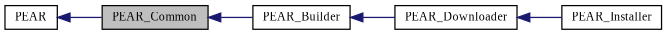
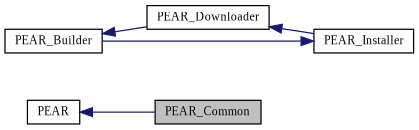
edge "PEAR_Builder" -> "PEAR_Common": now "PEAR_Builder" -> "PEAR_Installer"
